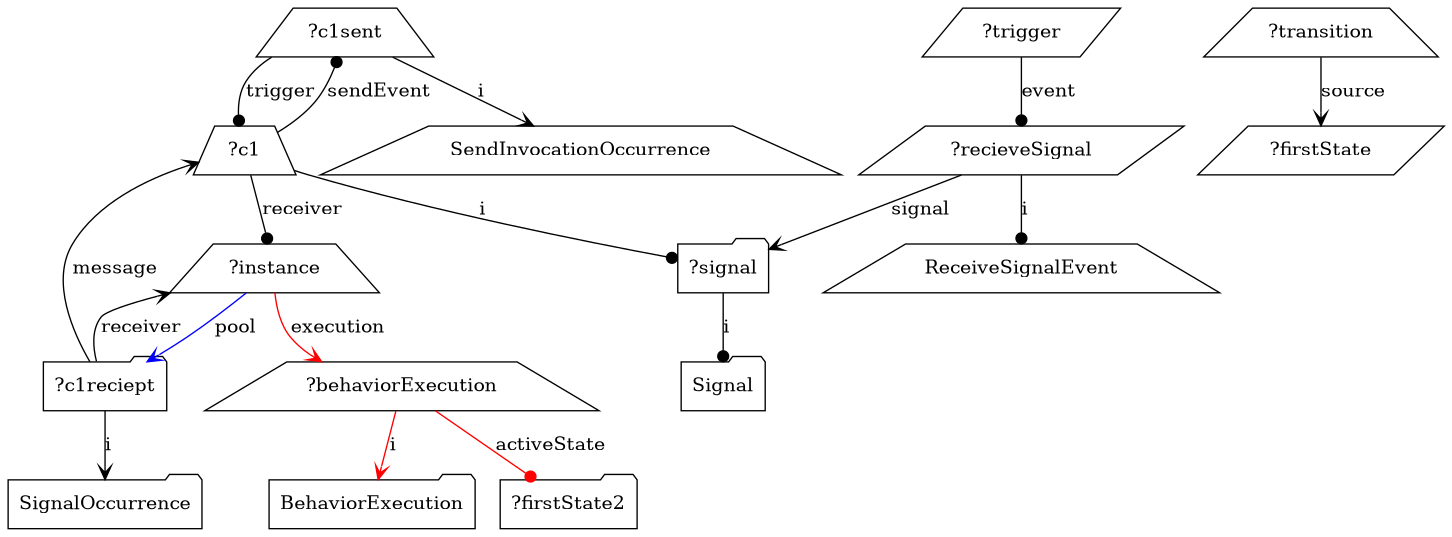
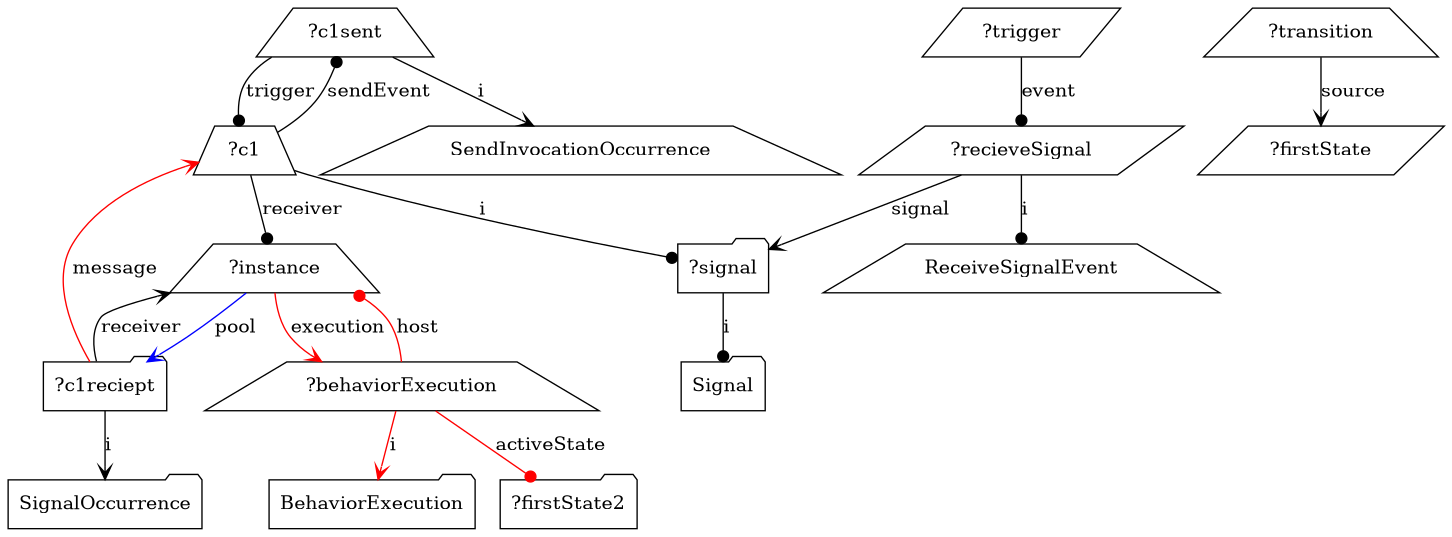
edge "?c1reciept" -> "?c1": color black -> red
edge "?behaviorExecution" -> "?instance": added, label "host"
